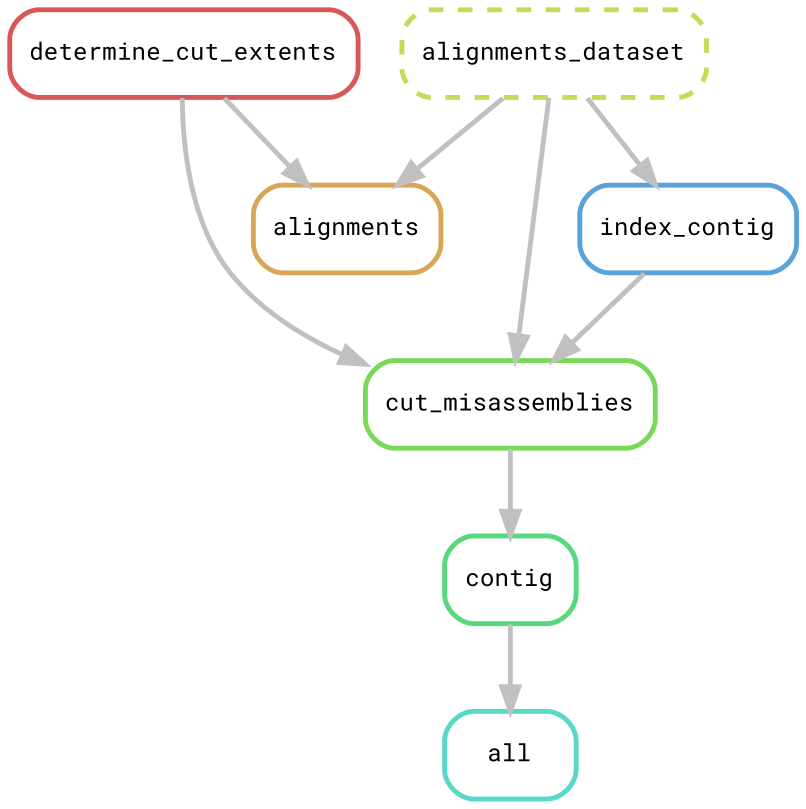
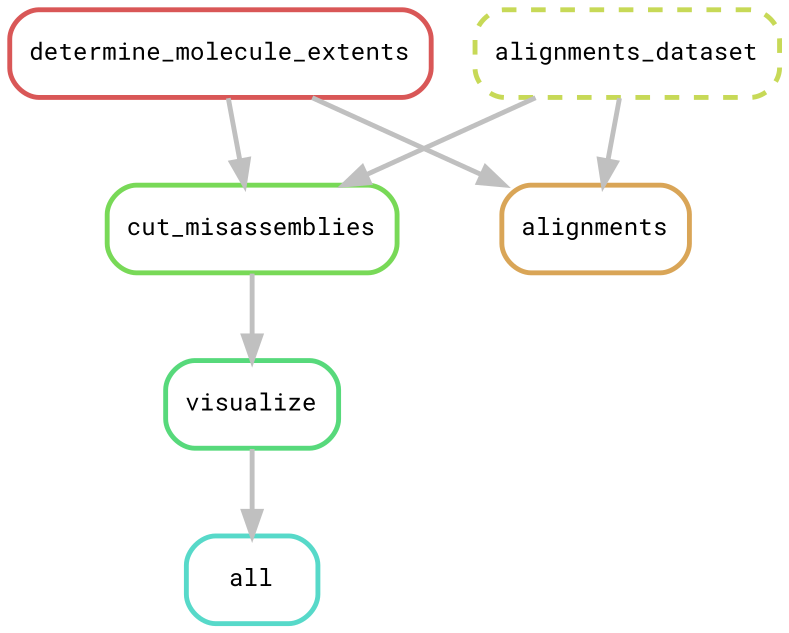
node "determine_cut_extents": label "determine_cut_extents" -> "determine_molecule_extents"
node "index_contig": removed
node "contig": label "contig" -> "visualize"
